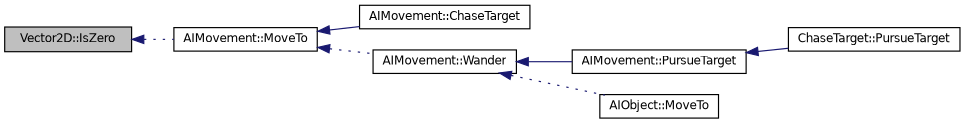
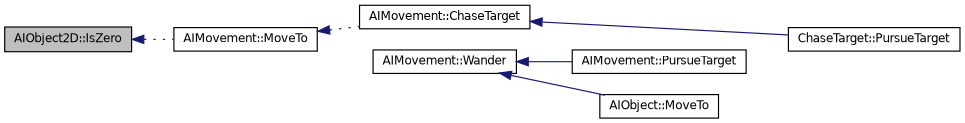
edge "AIMovement::ChaseTarget" -> "AIMovement::MoveTo": style solid -> dotted
node "Vector2D::IsZero": label "Vector2D::IsZero" -> "AIObject2D::IsZero"
edge "ChaseTarget::PursueTarget" -> "AIMovement::PursueTarget": now "ChaseTarget::PursueTarget" -> "AIMovement::ChaseTarget"
edge "AIMovement::Wander" -> "AIMovement::MoveTo": removed
edge "AIObject::MoveTo" -> "AIMovement::Wander": style dotted -> solid
